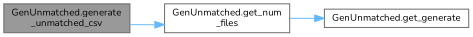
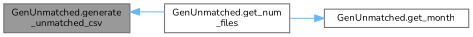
node "GenUnmatched.get_generate": label "GenUnmatched.get_generate" -> "GenUnmatched.get_month"
edge "GenUnmatched.generate _unmatched_csv" -> "GenUnmatched.get_num _files": reversed
